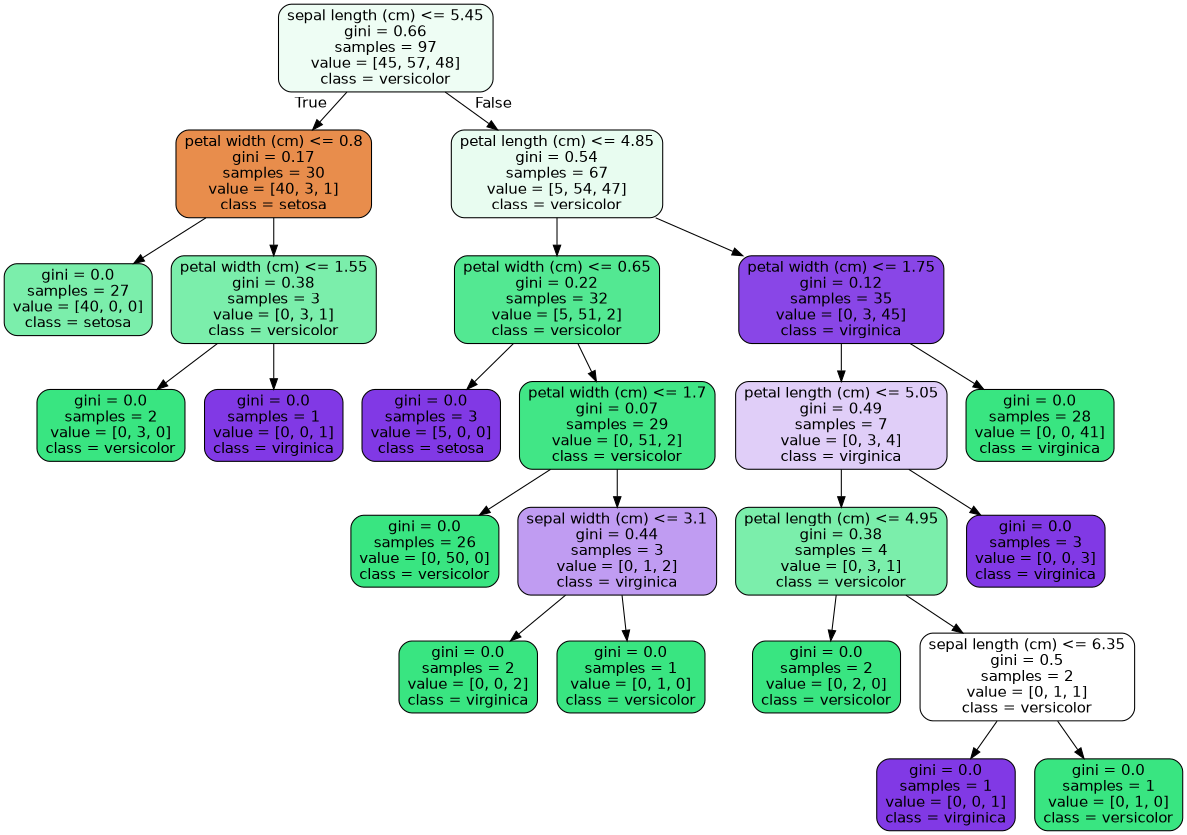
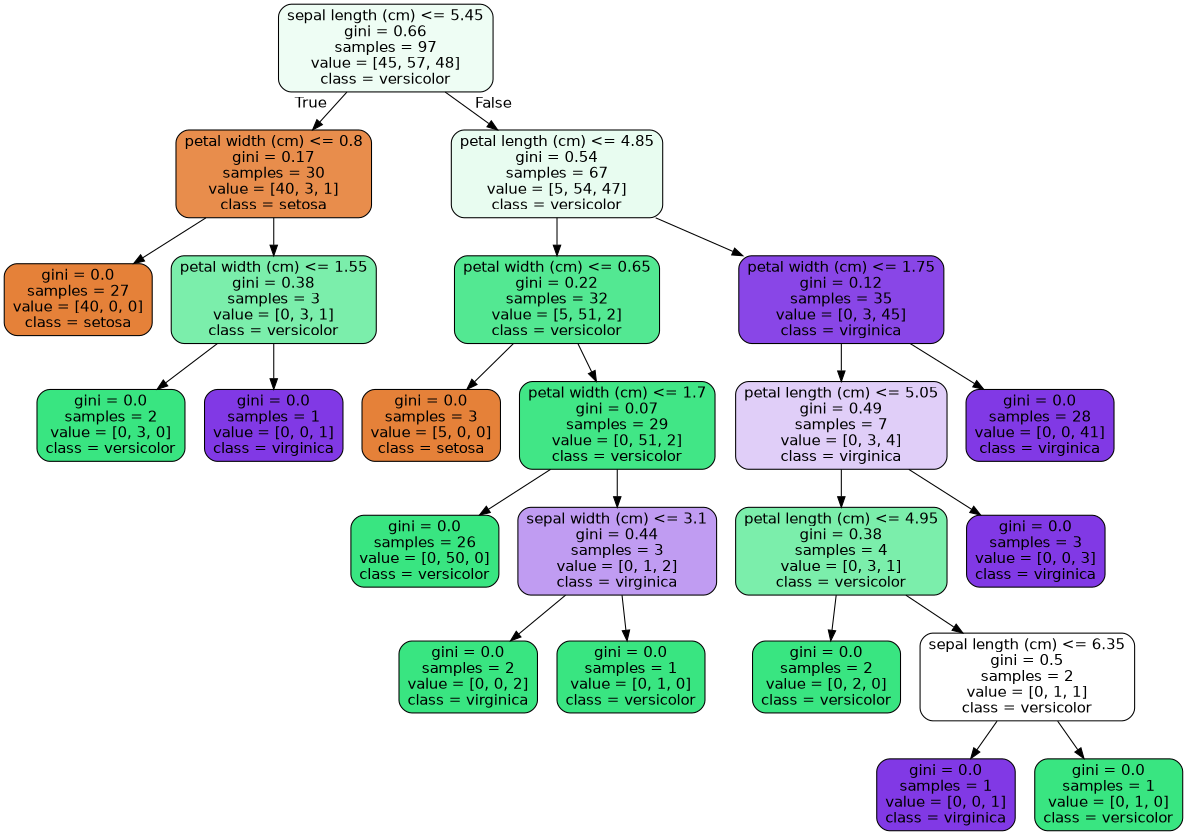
node "gini = 0.0 samples = 27 value = [40, 0, 0] class = setosa": fillcolor #7beeab -> #e58139
node "gini = 0.0 samples = 3 value = [5, 0, 0] class = setosa": fillcolor #8139e5 -> #e58139
node "gini = 0.0 samples = 28 value = [0, 0, 41] class = virginica": fillcolor #39e581 -> #8139e5
